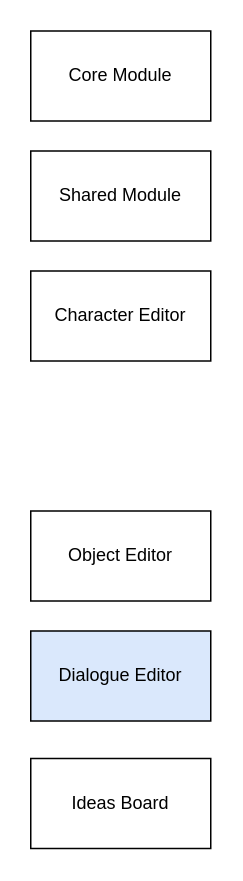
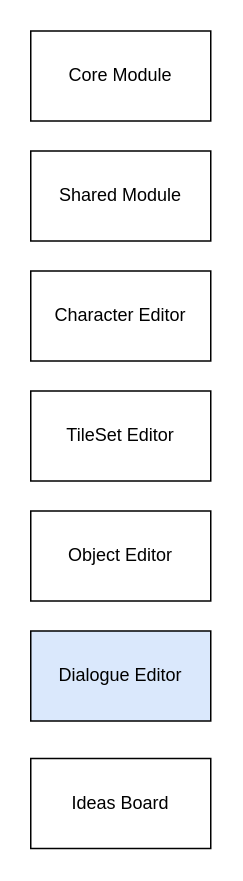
node "TileSet Editor": added
